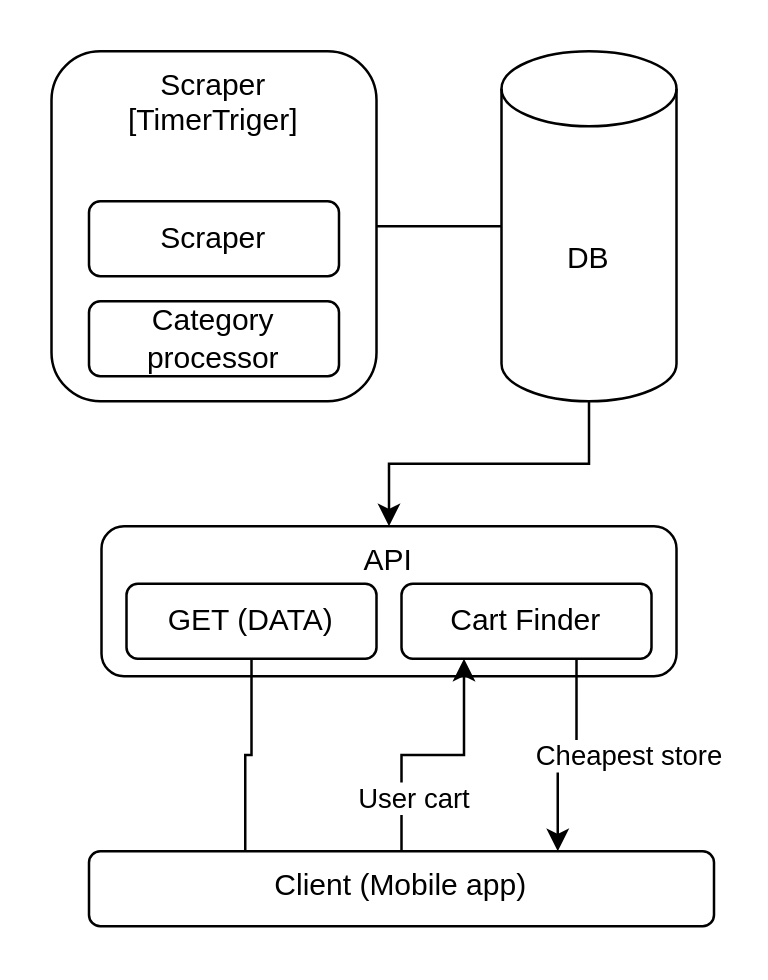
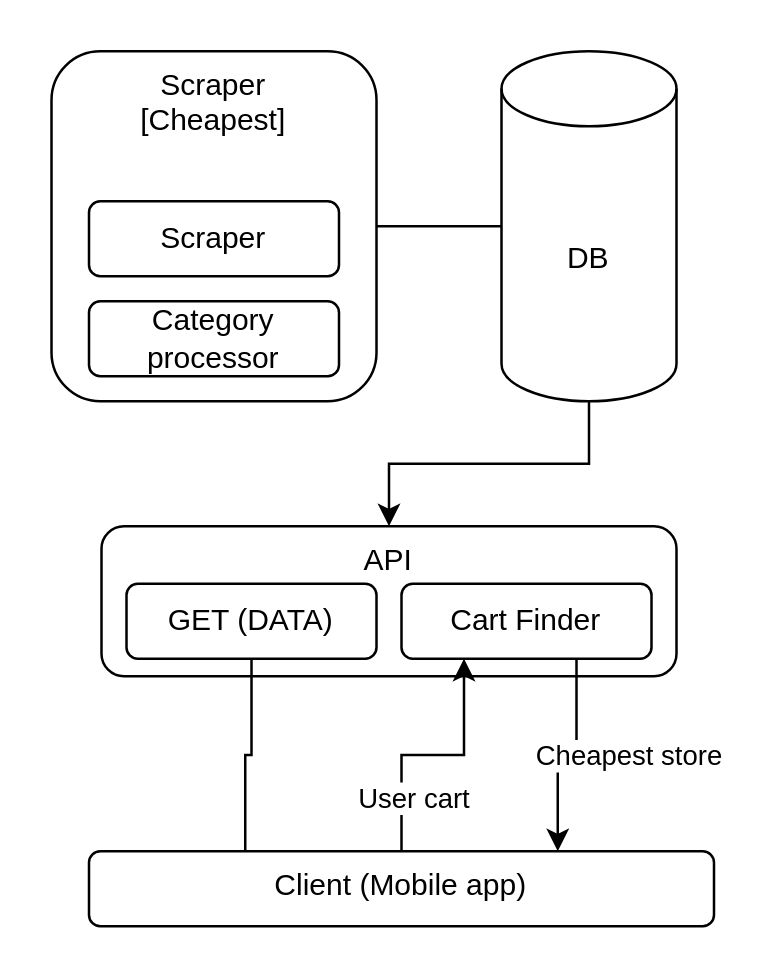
node "Scraper [TimerTriger]": label "Scraper [TimerTriger]" -> "Scraper [Cheapest]"
